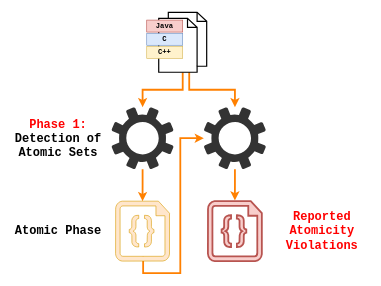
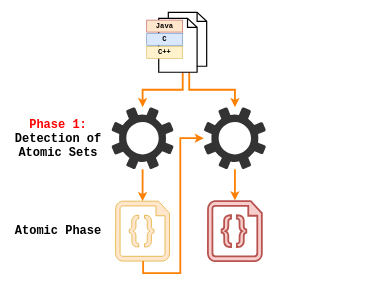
node "Java": fillcolor #f8cecc -> #ffe6cc
node "Reported Atomicity Violations": removed
